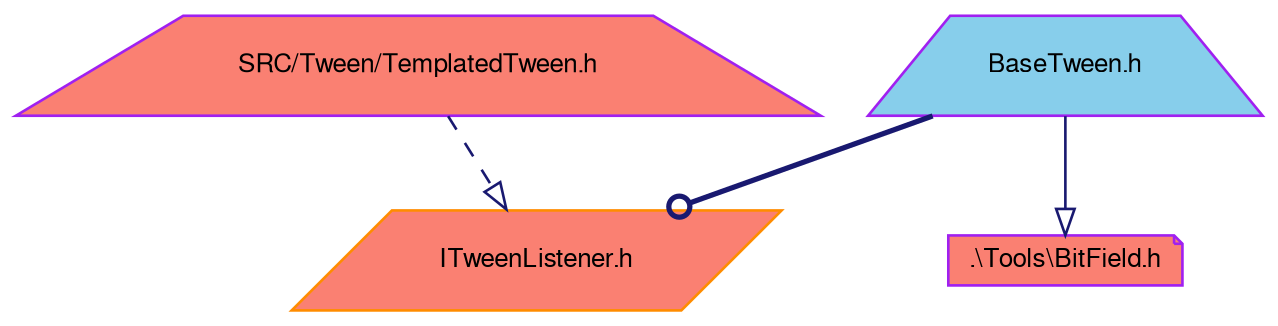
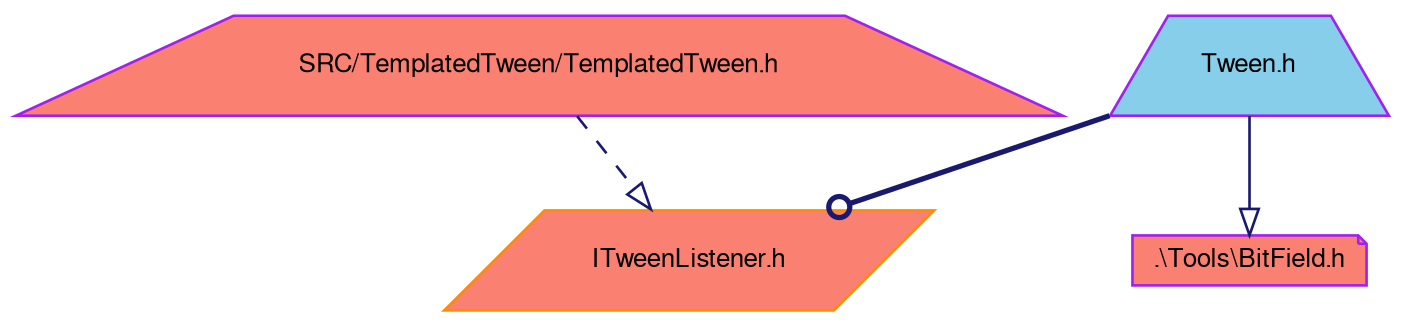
node "SRC/Tween/TemplatedTween.h": label "SRC/Tween/TemplatedTween.h" -> "SRC/TemplatedTween/TemplatedTween.h"
node "BaseTween.h": label "BaseTween.h" -> "Tween.h"
